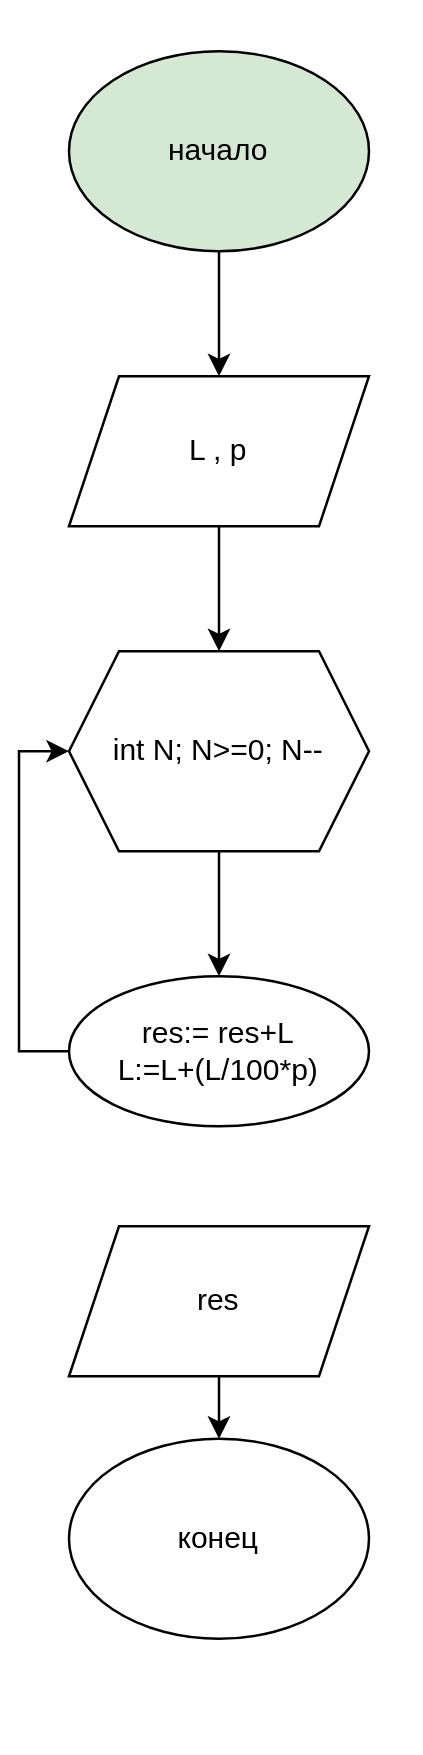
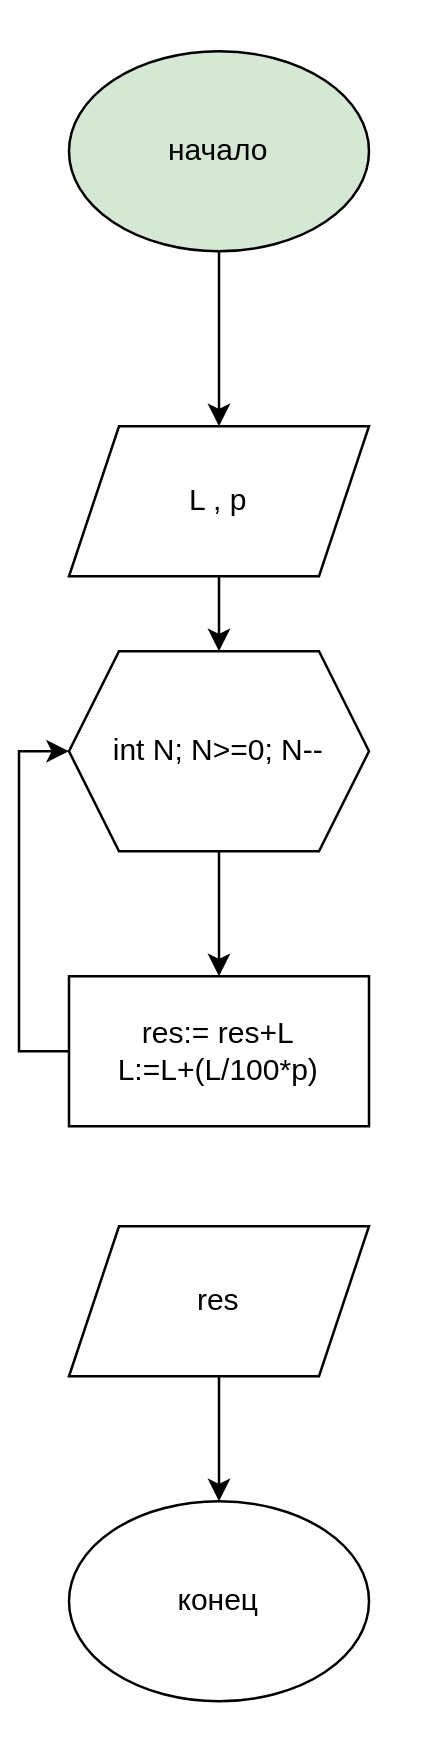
node "L , p": moved (219, 451) -> (219, 501)
node "res:= res+L L:=L+(L/100*p)": shape ellipse -> rectangle
node "конец": moved (219, 1539) -> (219, 1601)
